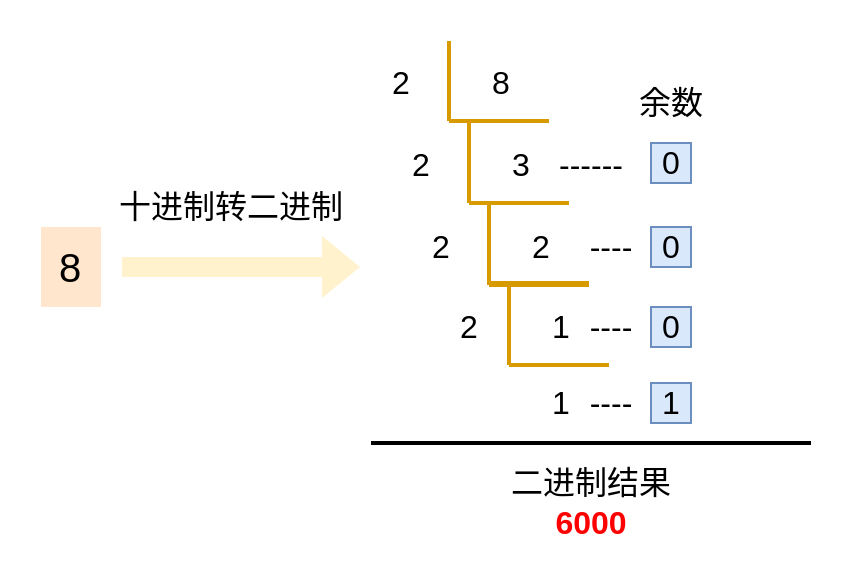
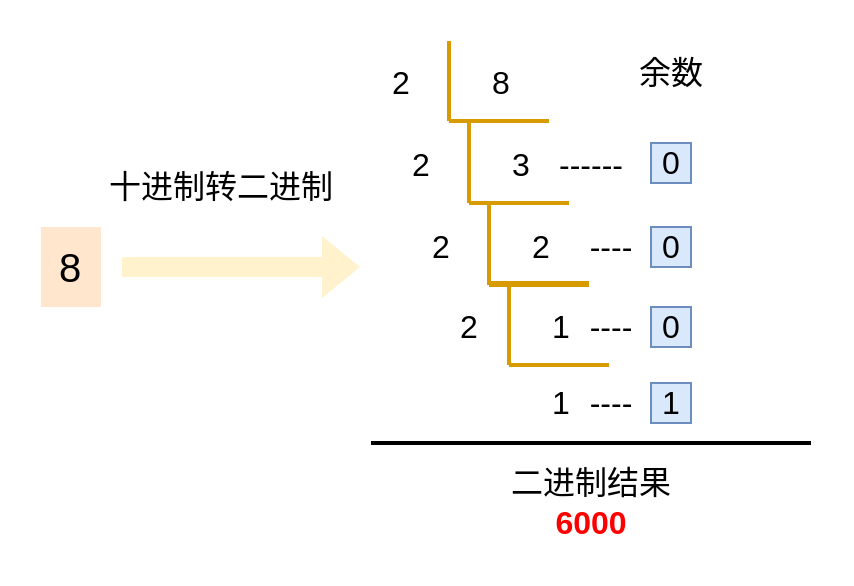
node "余数": moved (671, 103) -> (671, 73)
node "十进制转二进制": moved (231, 207) -> (221, 187)
